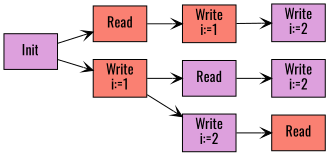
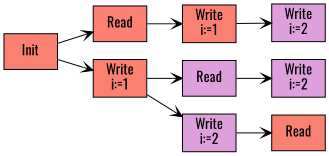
node "Init": fillcolor plum -> salmon
